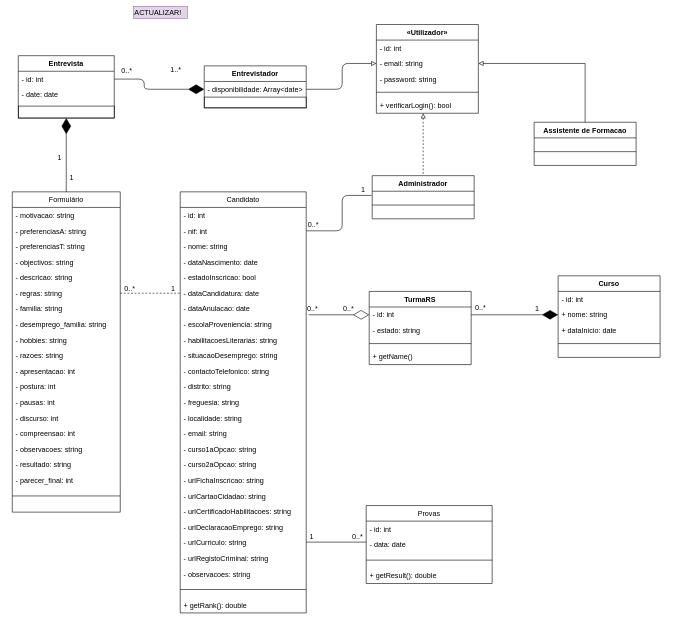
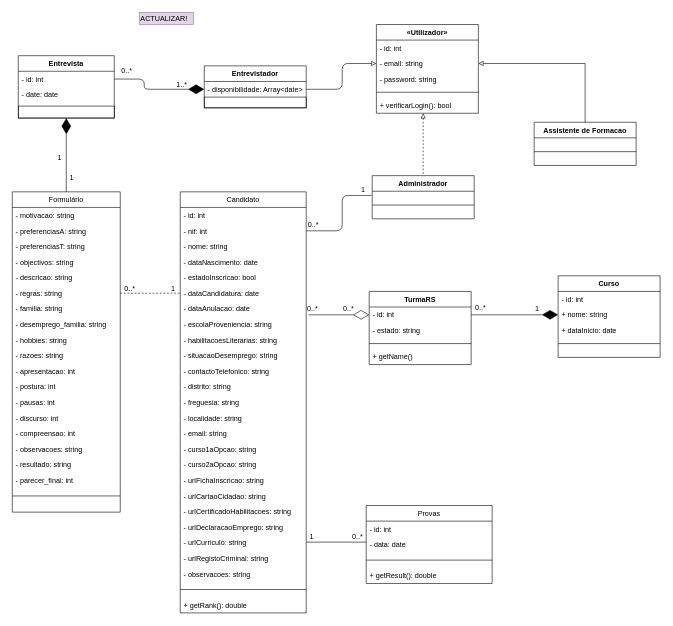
node "ACTUALIZAR!": moved (161, 12) -> (167, 18)
node "1..*": moved (179, 70) -> (185, 85)
